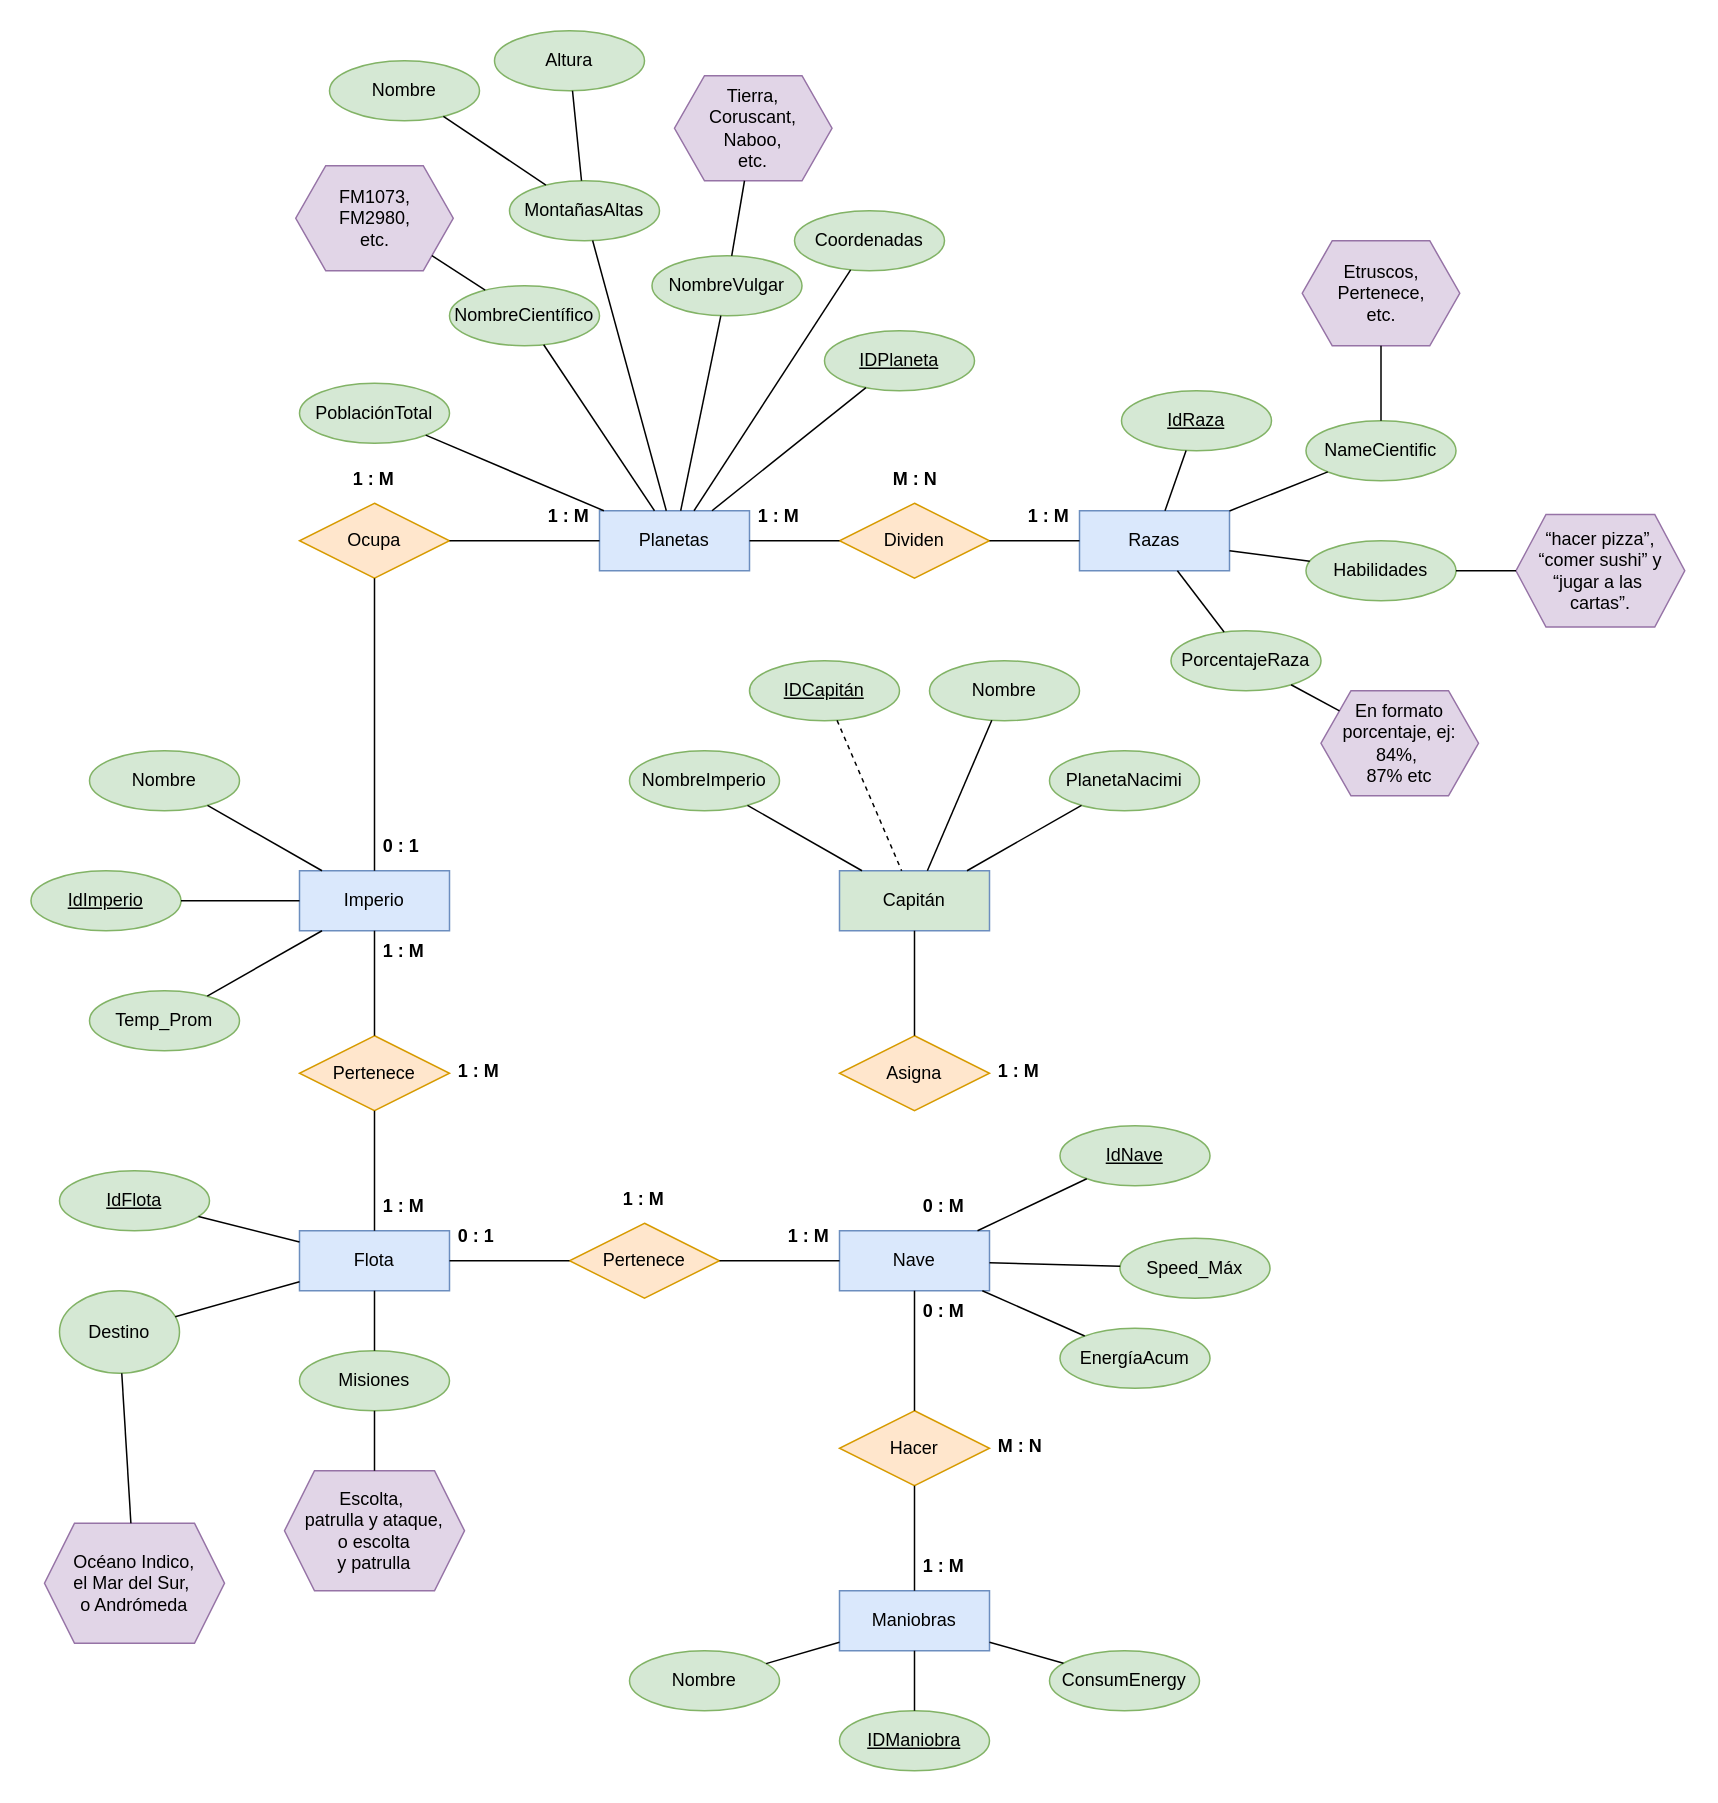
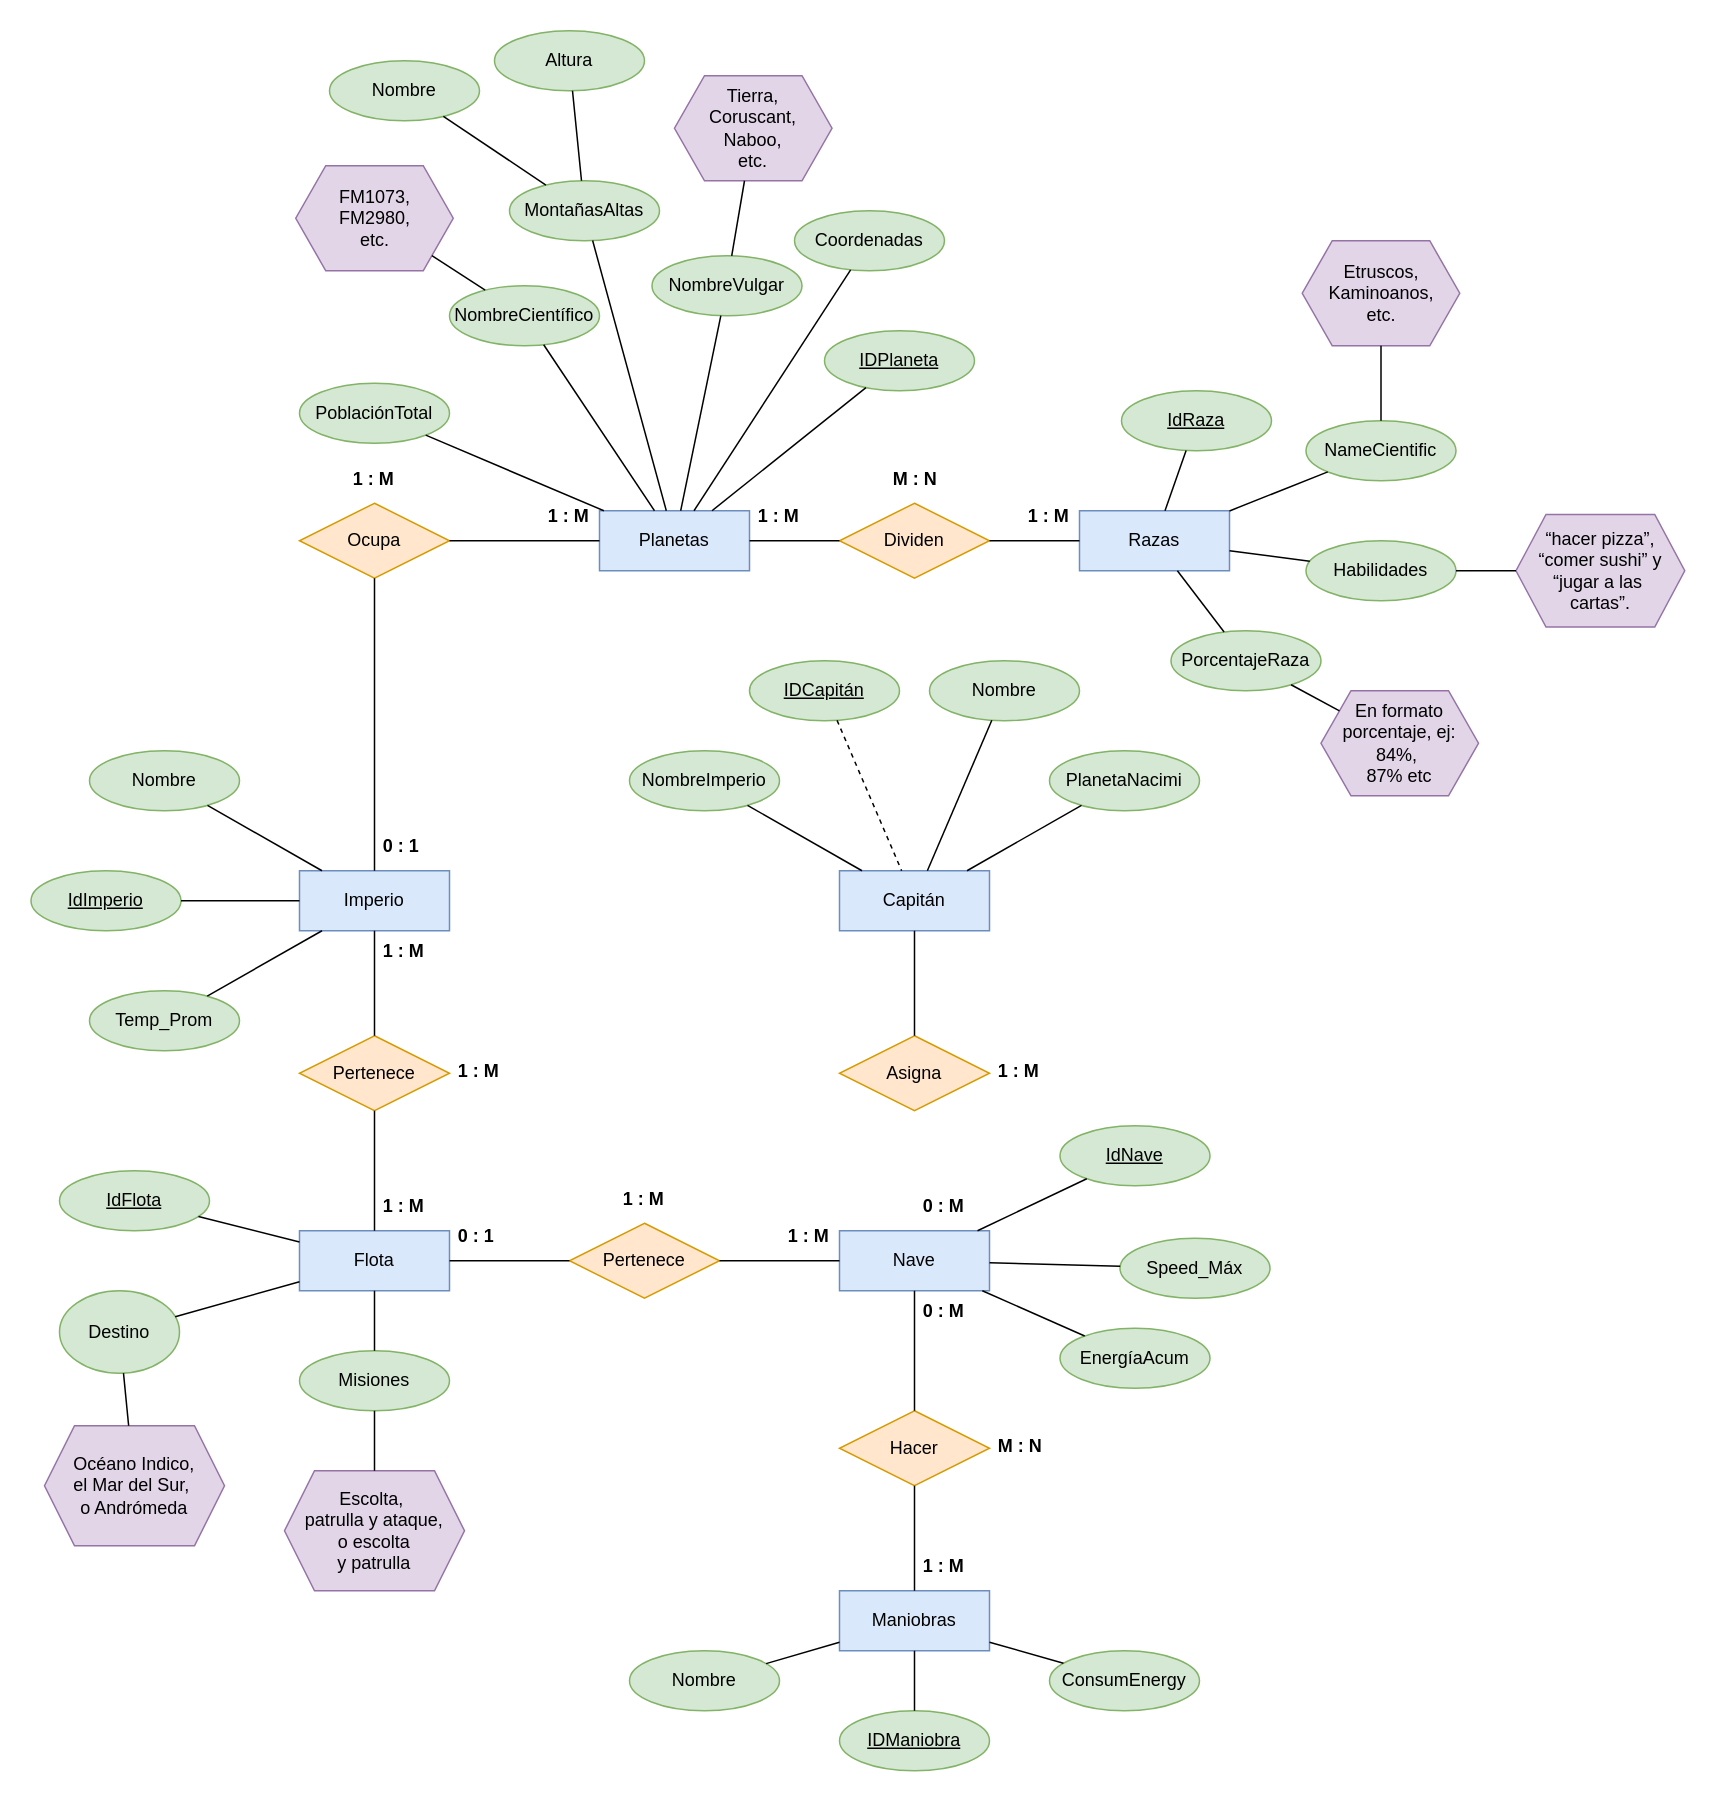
node "Etruscos, Pertenece, etc.": label "Etruscos, Pertenece, etc." -> "Etruscos, Kaminoanos, etc."
node "Capitán": fillcolor #d5e8d4 -> #dae8fc
node "Océano Indico, el Mar del Sur, o Andrómeda": moved (134, 1583) -> (134, 1486)
